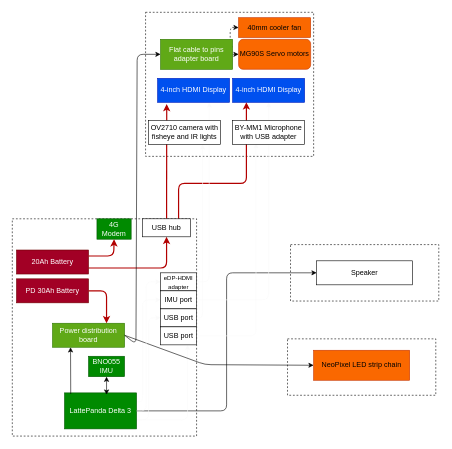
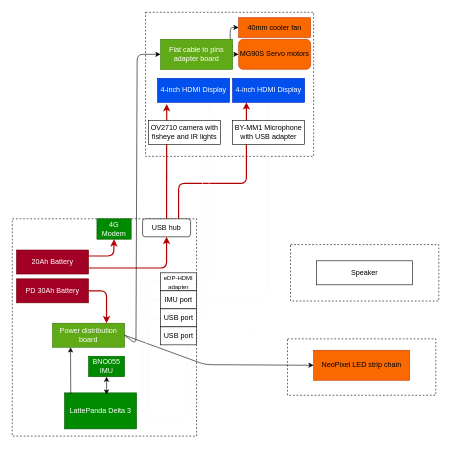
edge "Flat cable to pins adapter board" -> "40mm cooler fan": style dashed -> solid
node "USB hub": shape rectangle -> rounded rectangle
edge "LattePanda Delta 3" -> "Speaker": removed
